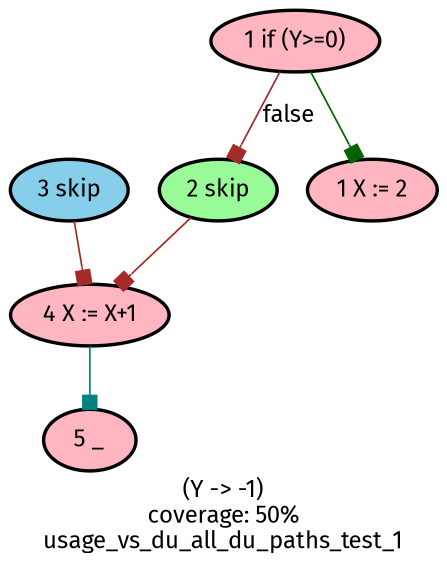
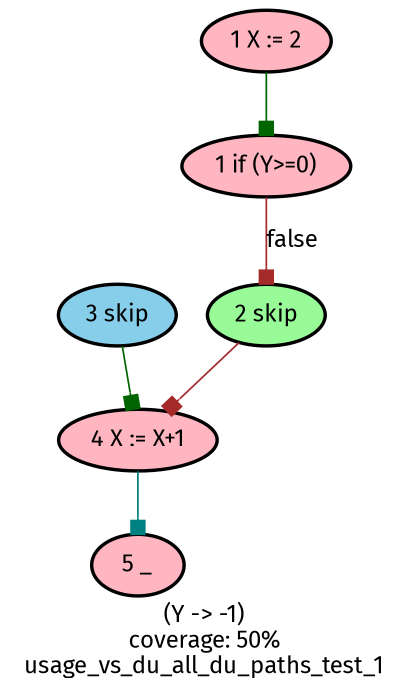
edge "1 if (Y>=0)" -> "1 X := 2": reversed
edge "3 skip" -> "4 X := X+1": color brown -> darkgreen
